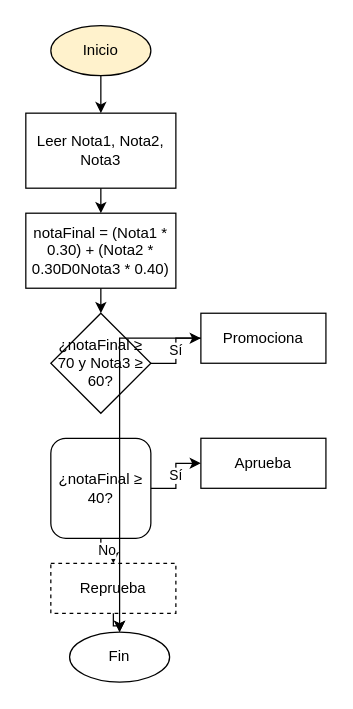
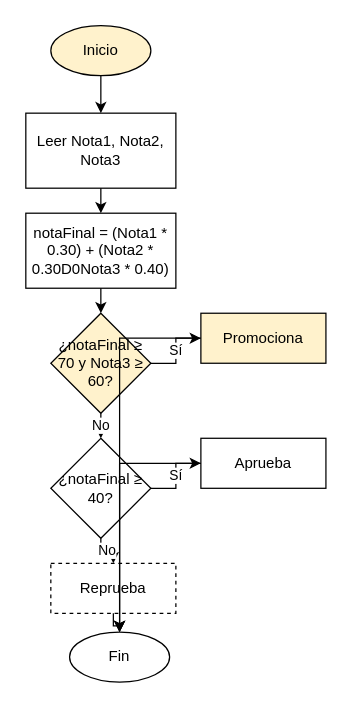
node "Promociona": fillcolor #ffffff -> #fff2cc
node "¿notaFinal ≥ 70 y Nota3 ≥ 60?": fillcolor #ffffff -> #fff2cc
edge "¿notaFinal ≥ 70 y Nota3 ≥ 60?" -> "¿notaFinal ≥ 40?": added, label "No"
edge "Aprueba" -> "Fin": added
node "¿notaFinal ≥ 40?": shape rounded rectangle -> diamond
